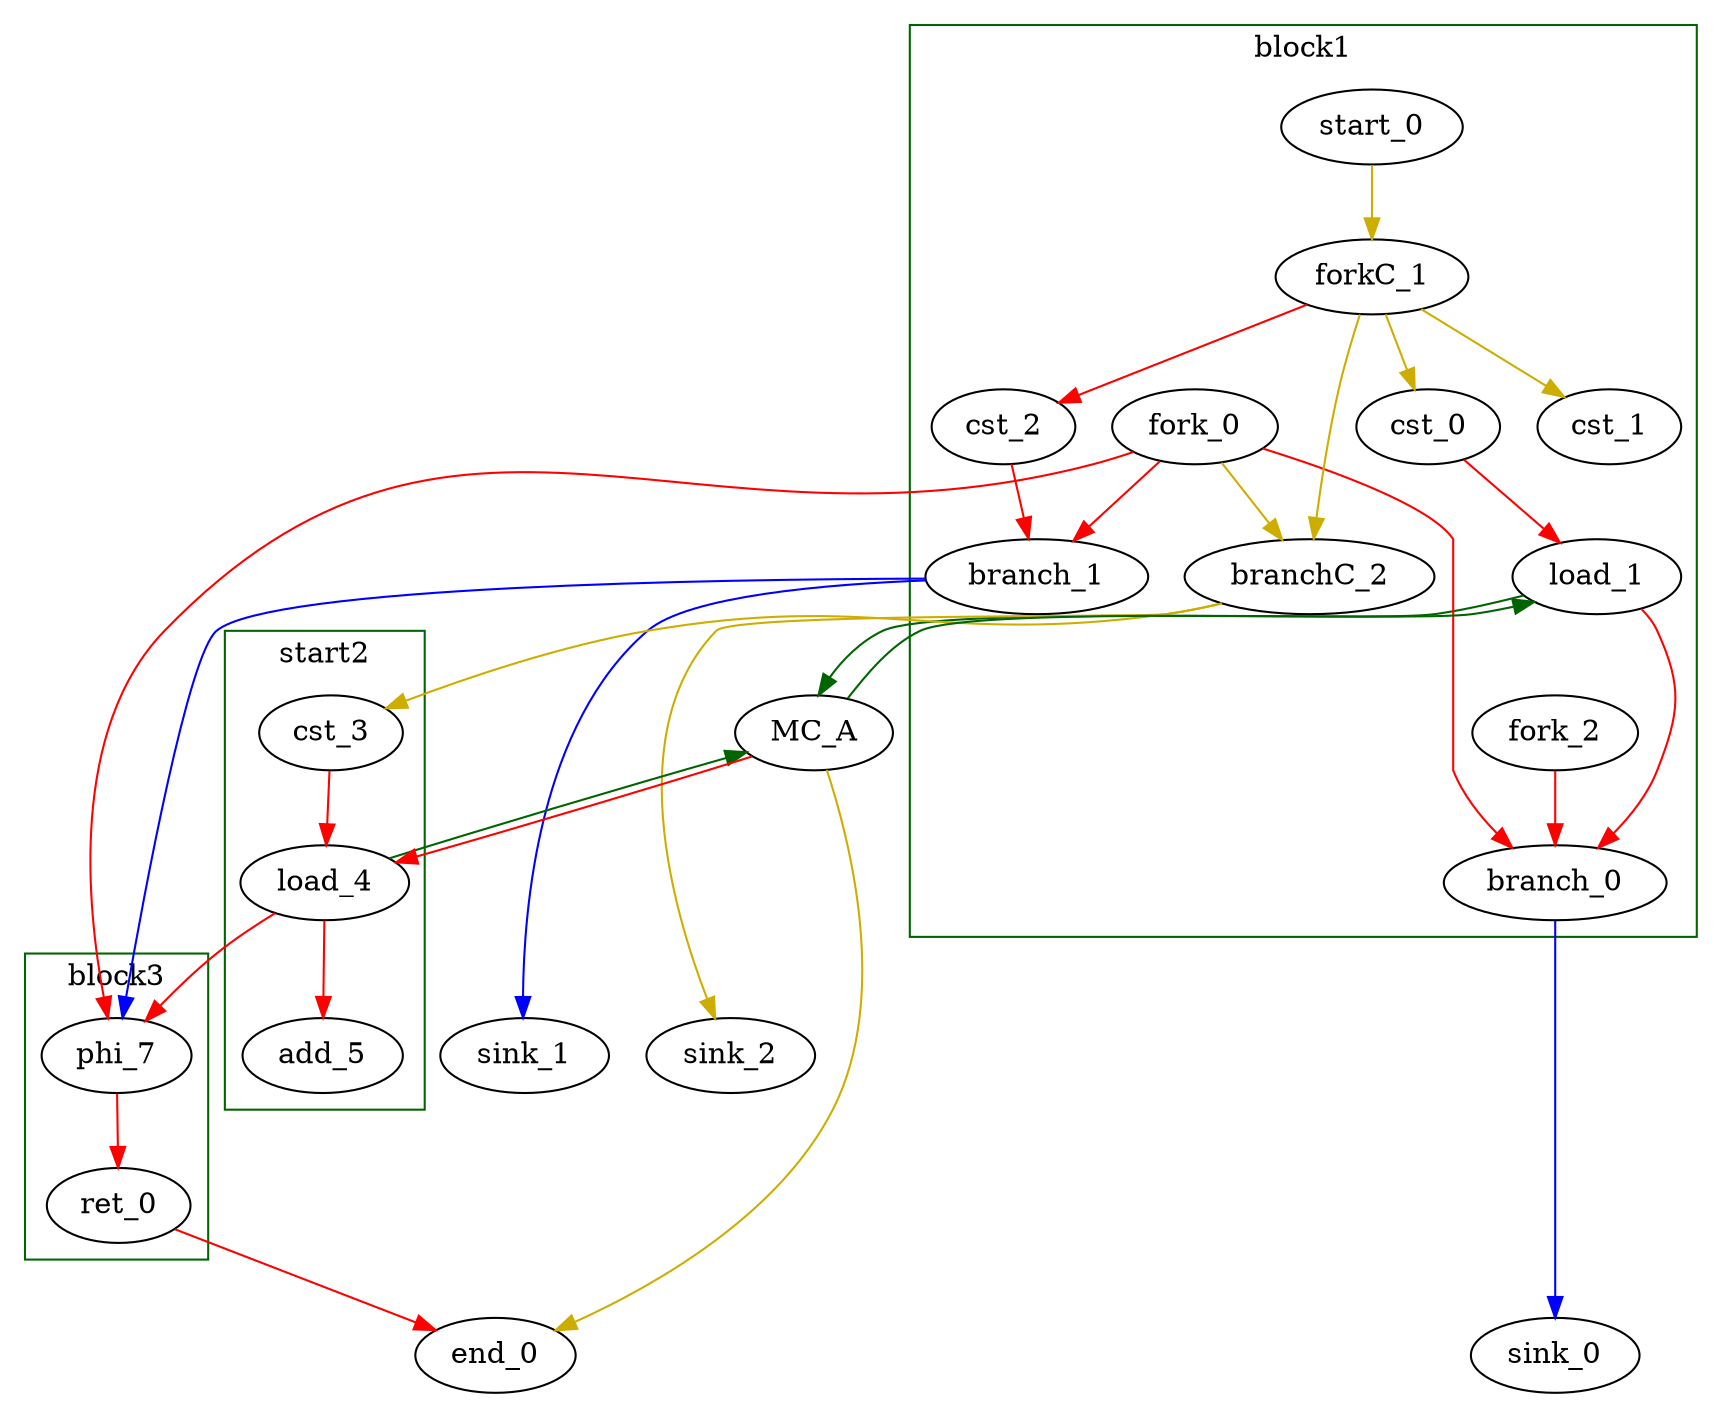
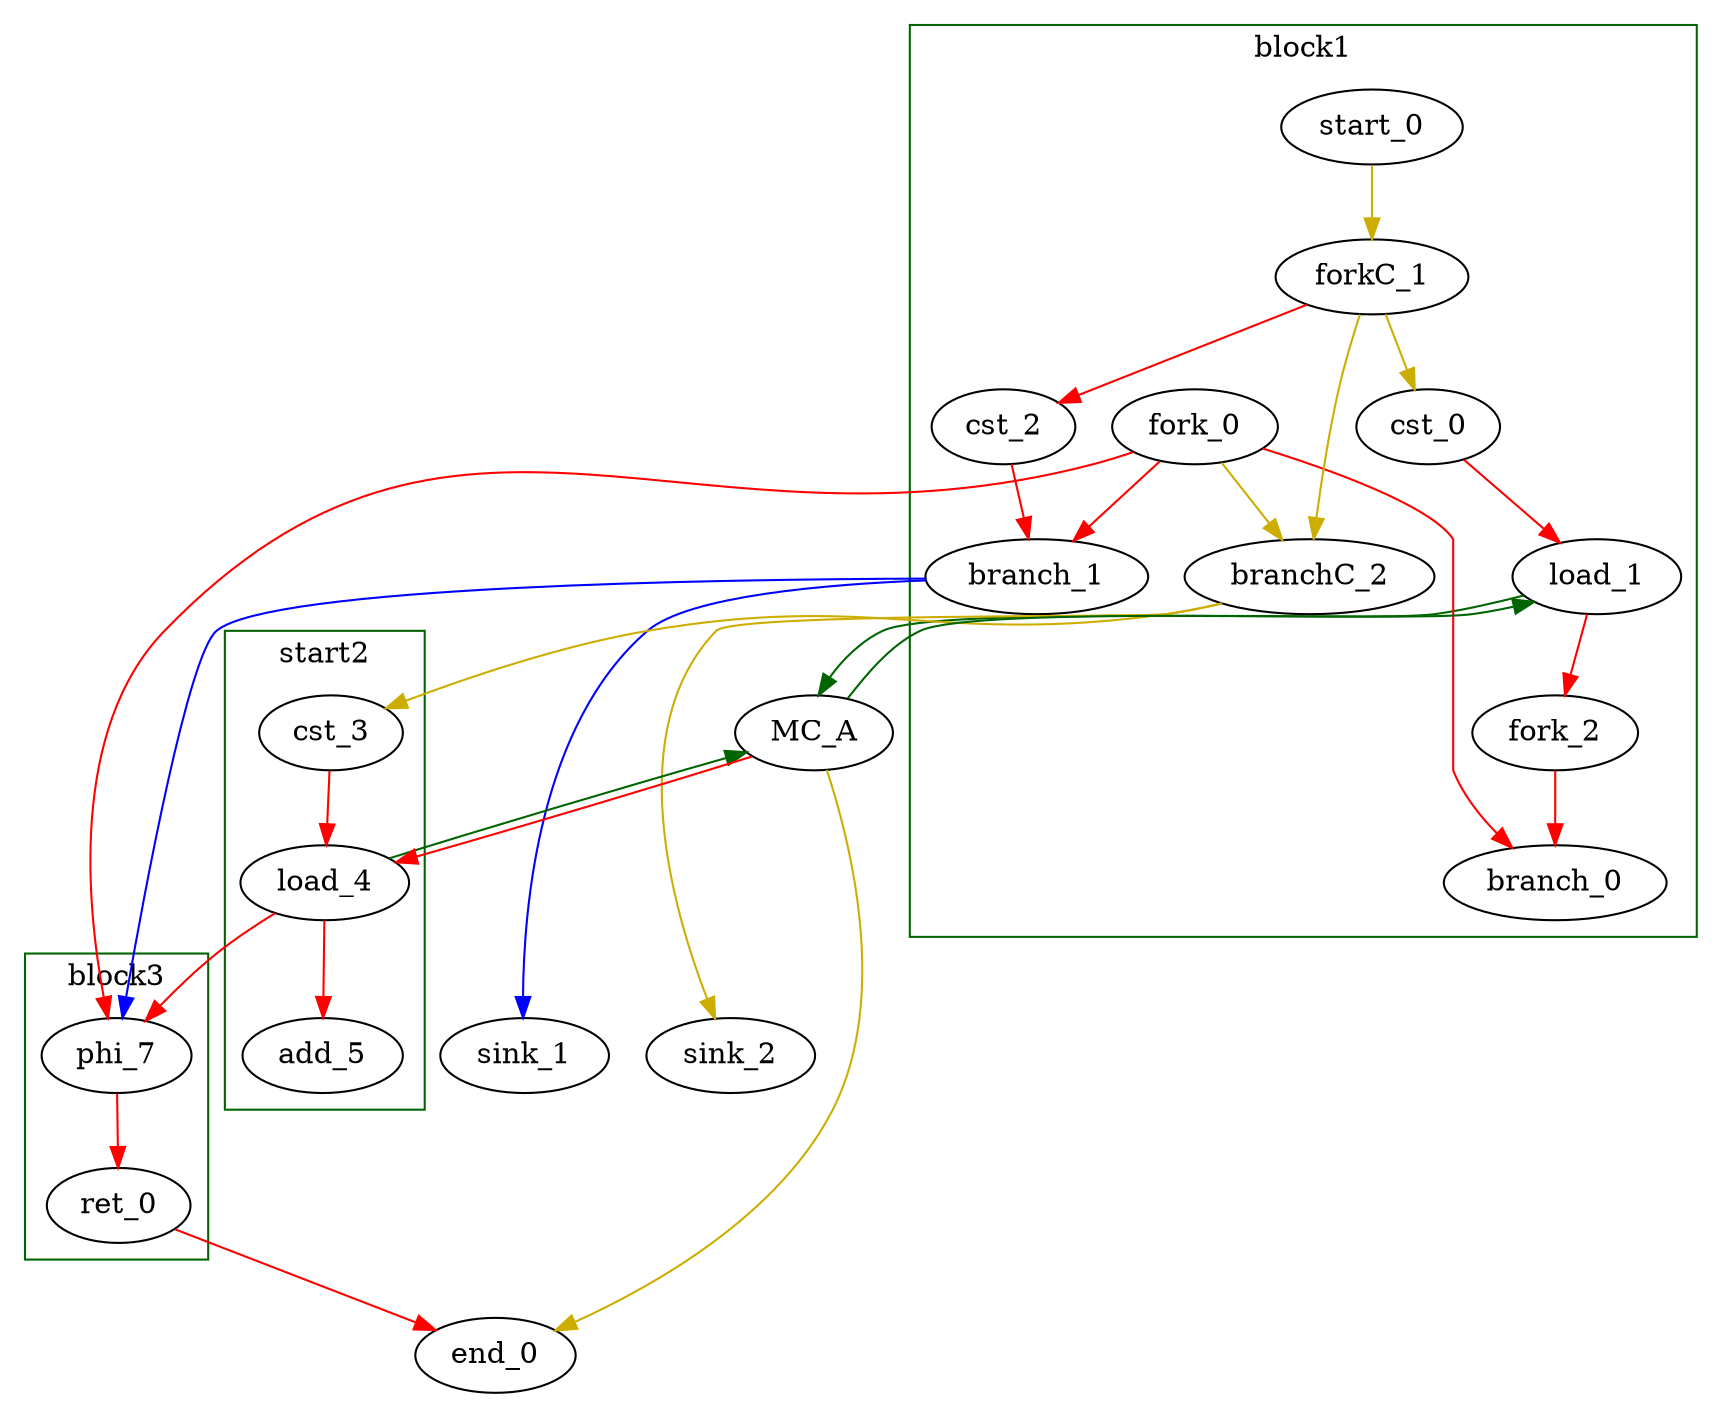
node "cst_1": removed
edge "load_1" -> "branch_0": now "load_1" -> "fork_2"
node "sink_0": removed
